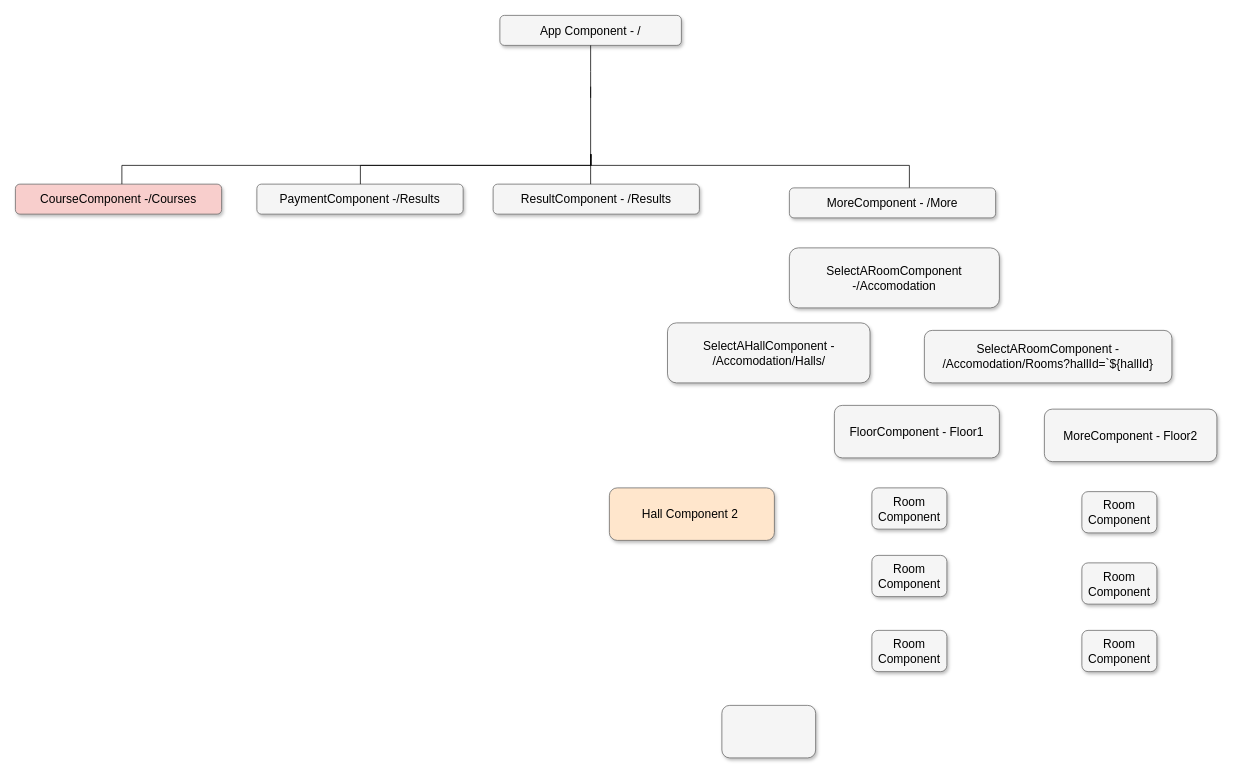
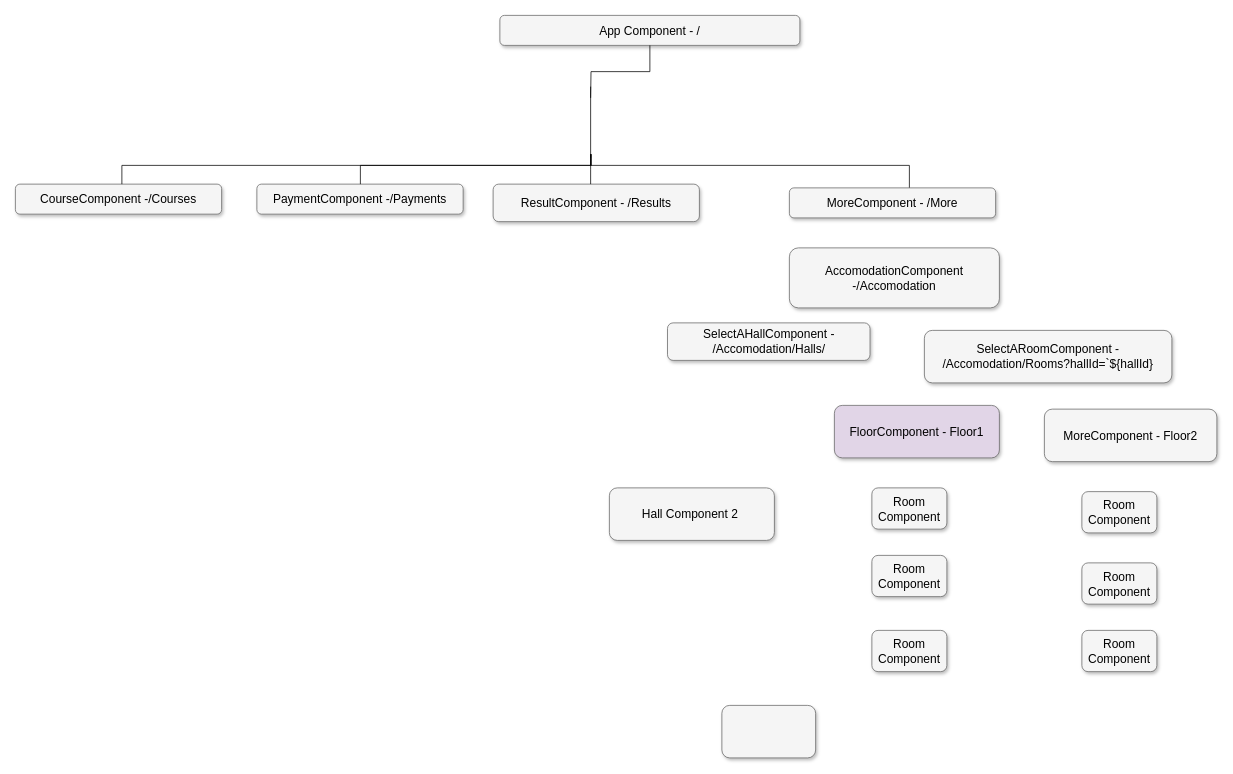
node "App Component - /": size 182x30 -> 300x30
node "CourseComponent -/Courses": fillcolor #f8cecc -> #f5f5f5
node "PaymentComponent -/Results": label "PaymentComponent -/Results" -> "PaymentComponent -/Payments"
node "ResultComponent - /Results": size 206x30 -> 206x38
node "SelectARoomComponent -/Accomodation": label "SelectARoomComponent -/Accomodation" -> "AccomodationComponent -/Accomodation"
node "SelectAHallComponent - /Accomodation/Halls/": size 203x60 -> 203x38
node "FloorComponent - Floor1": fillcolor #f5f5f5 -> #e1d5e7
node "Hall Component 2": fillcolor #ffe6cc -> #f5f5f5
